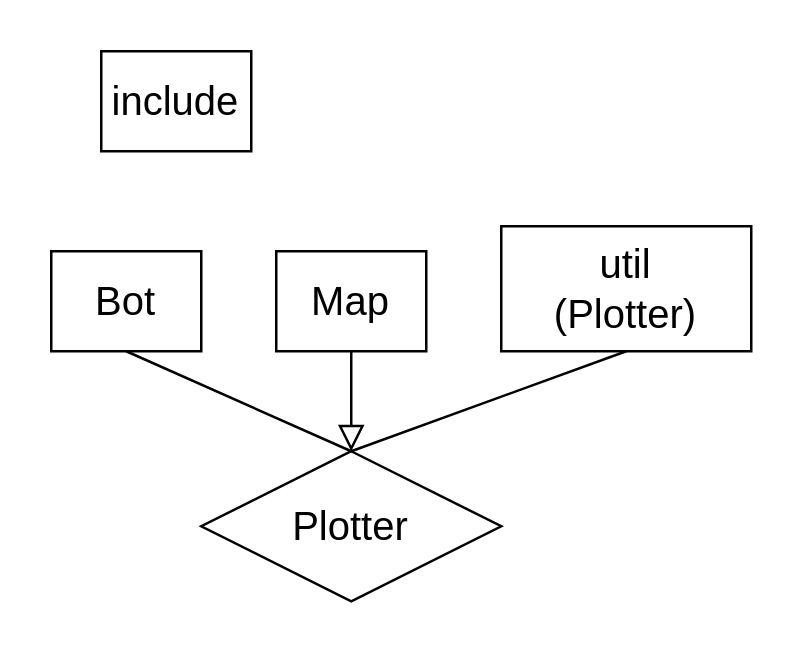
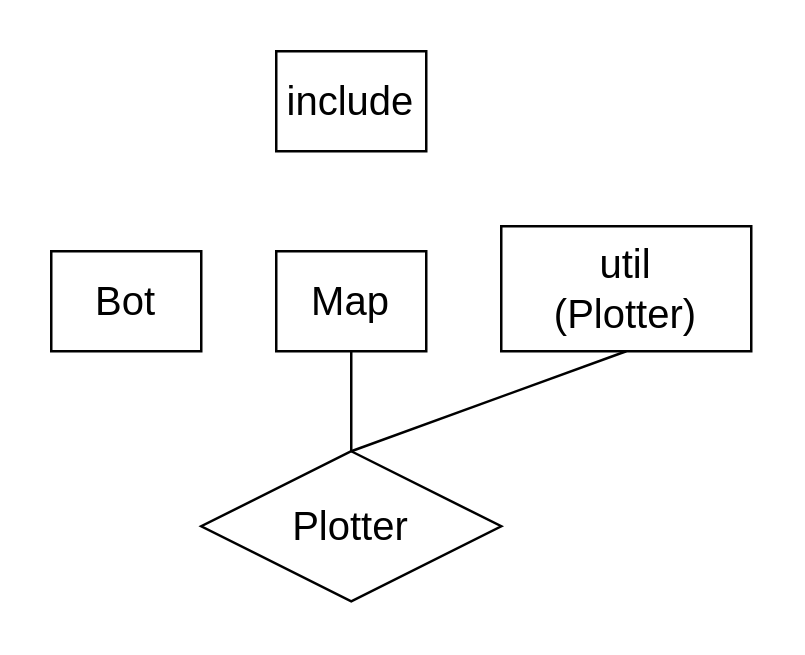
node "include": moved (176, 101) -> (351, 101)
edge "Bot" -- "Plotter": removed
edge "Map" -> "Plotter": arrowhead block -> none
